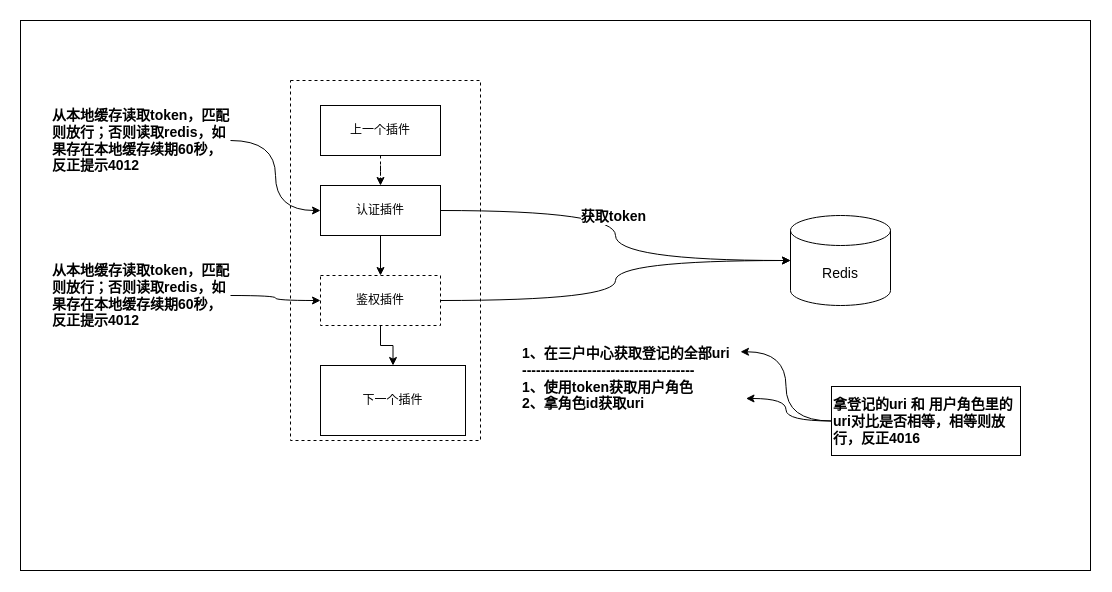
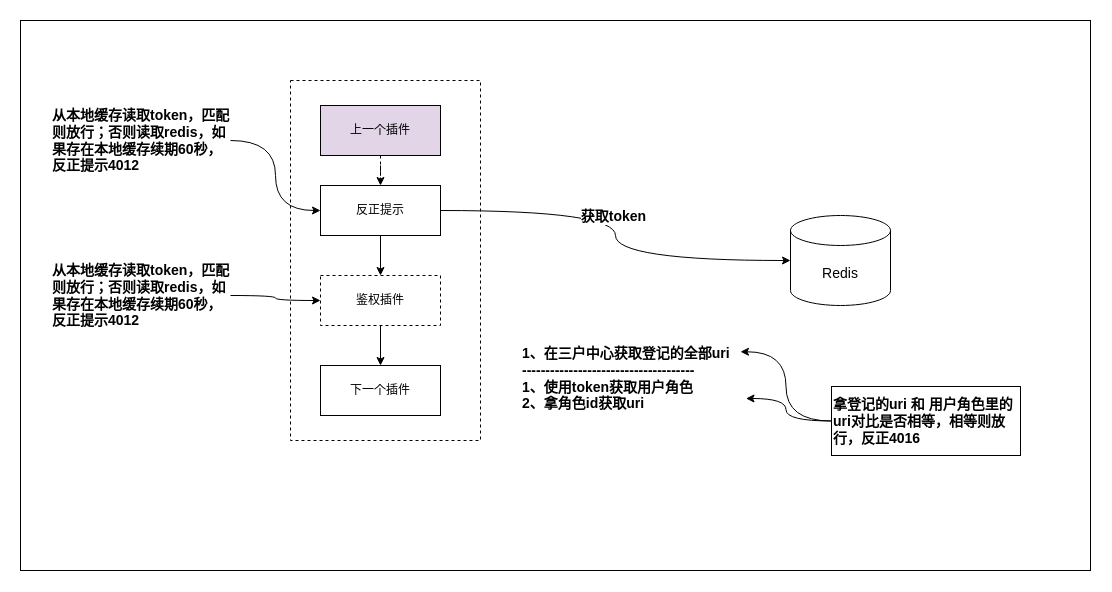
node "上一个插件": fillcolor #ffffff -> #e1d5e7
node "认证插件": label "认证插件" -> "反正提示"
edge "鉴权插件" -> "Redis": removed
node "下一个插件": size 145x70 -> 120x50
